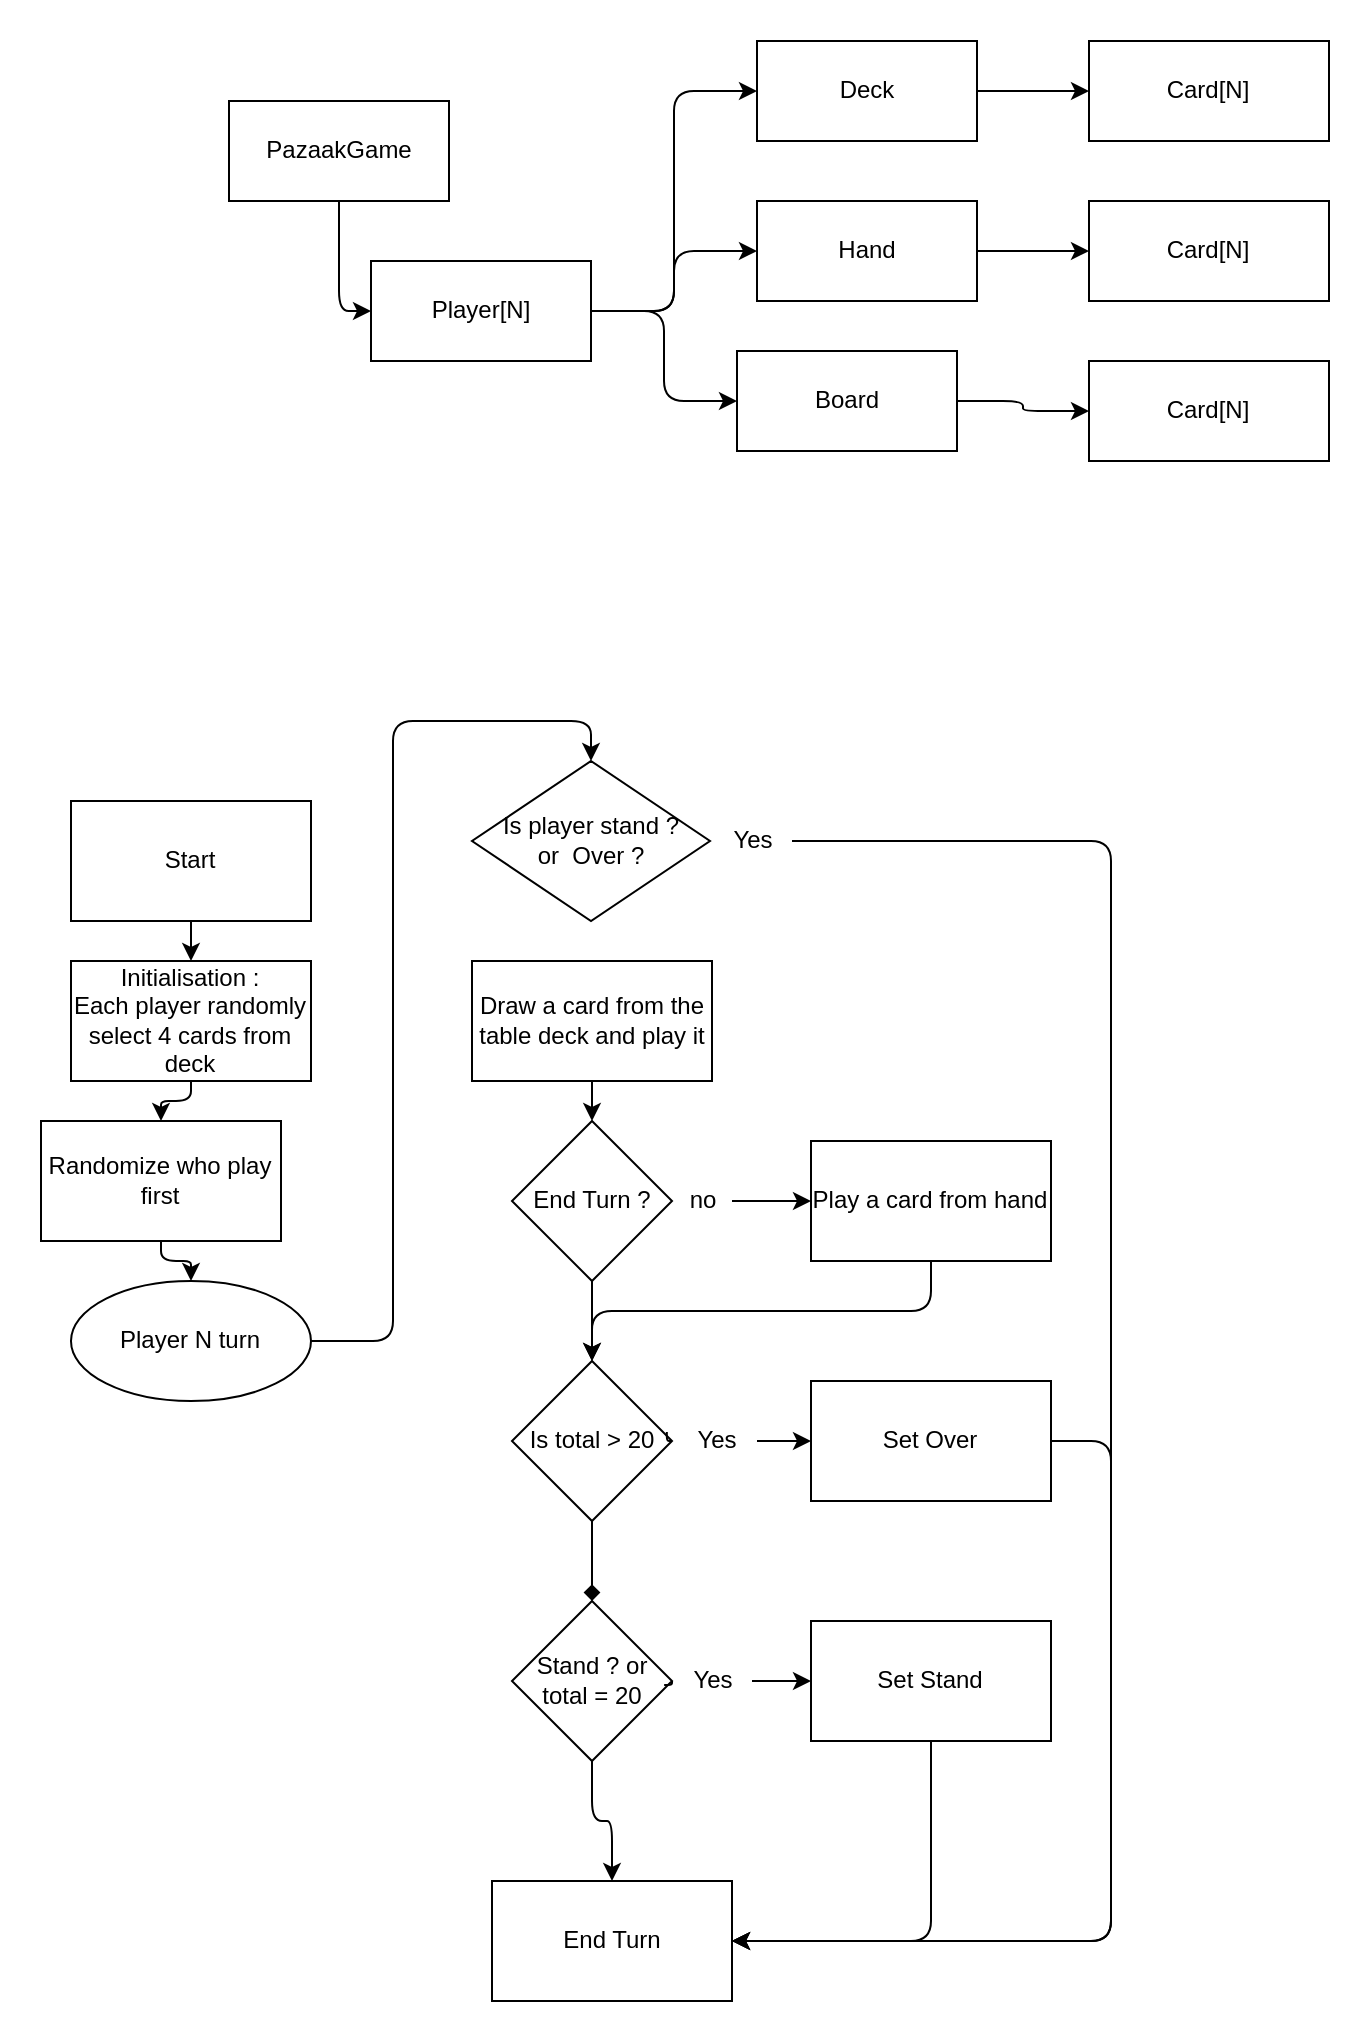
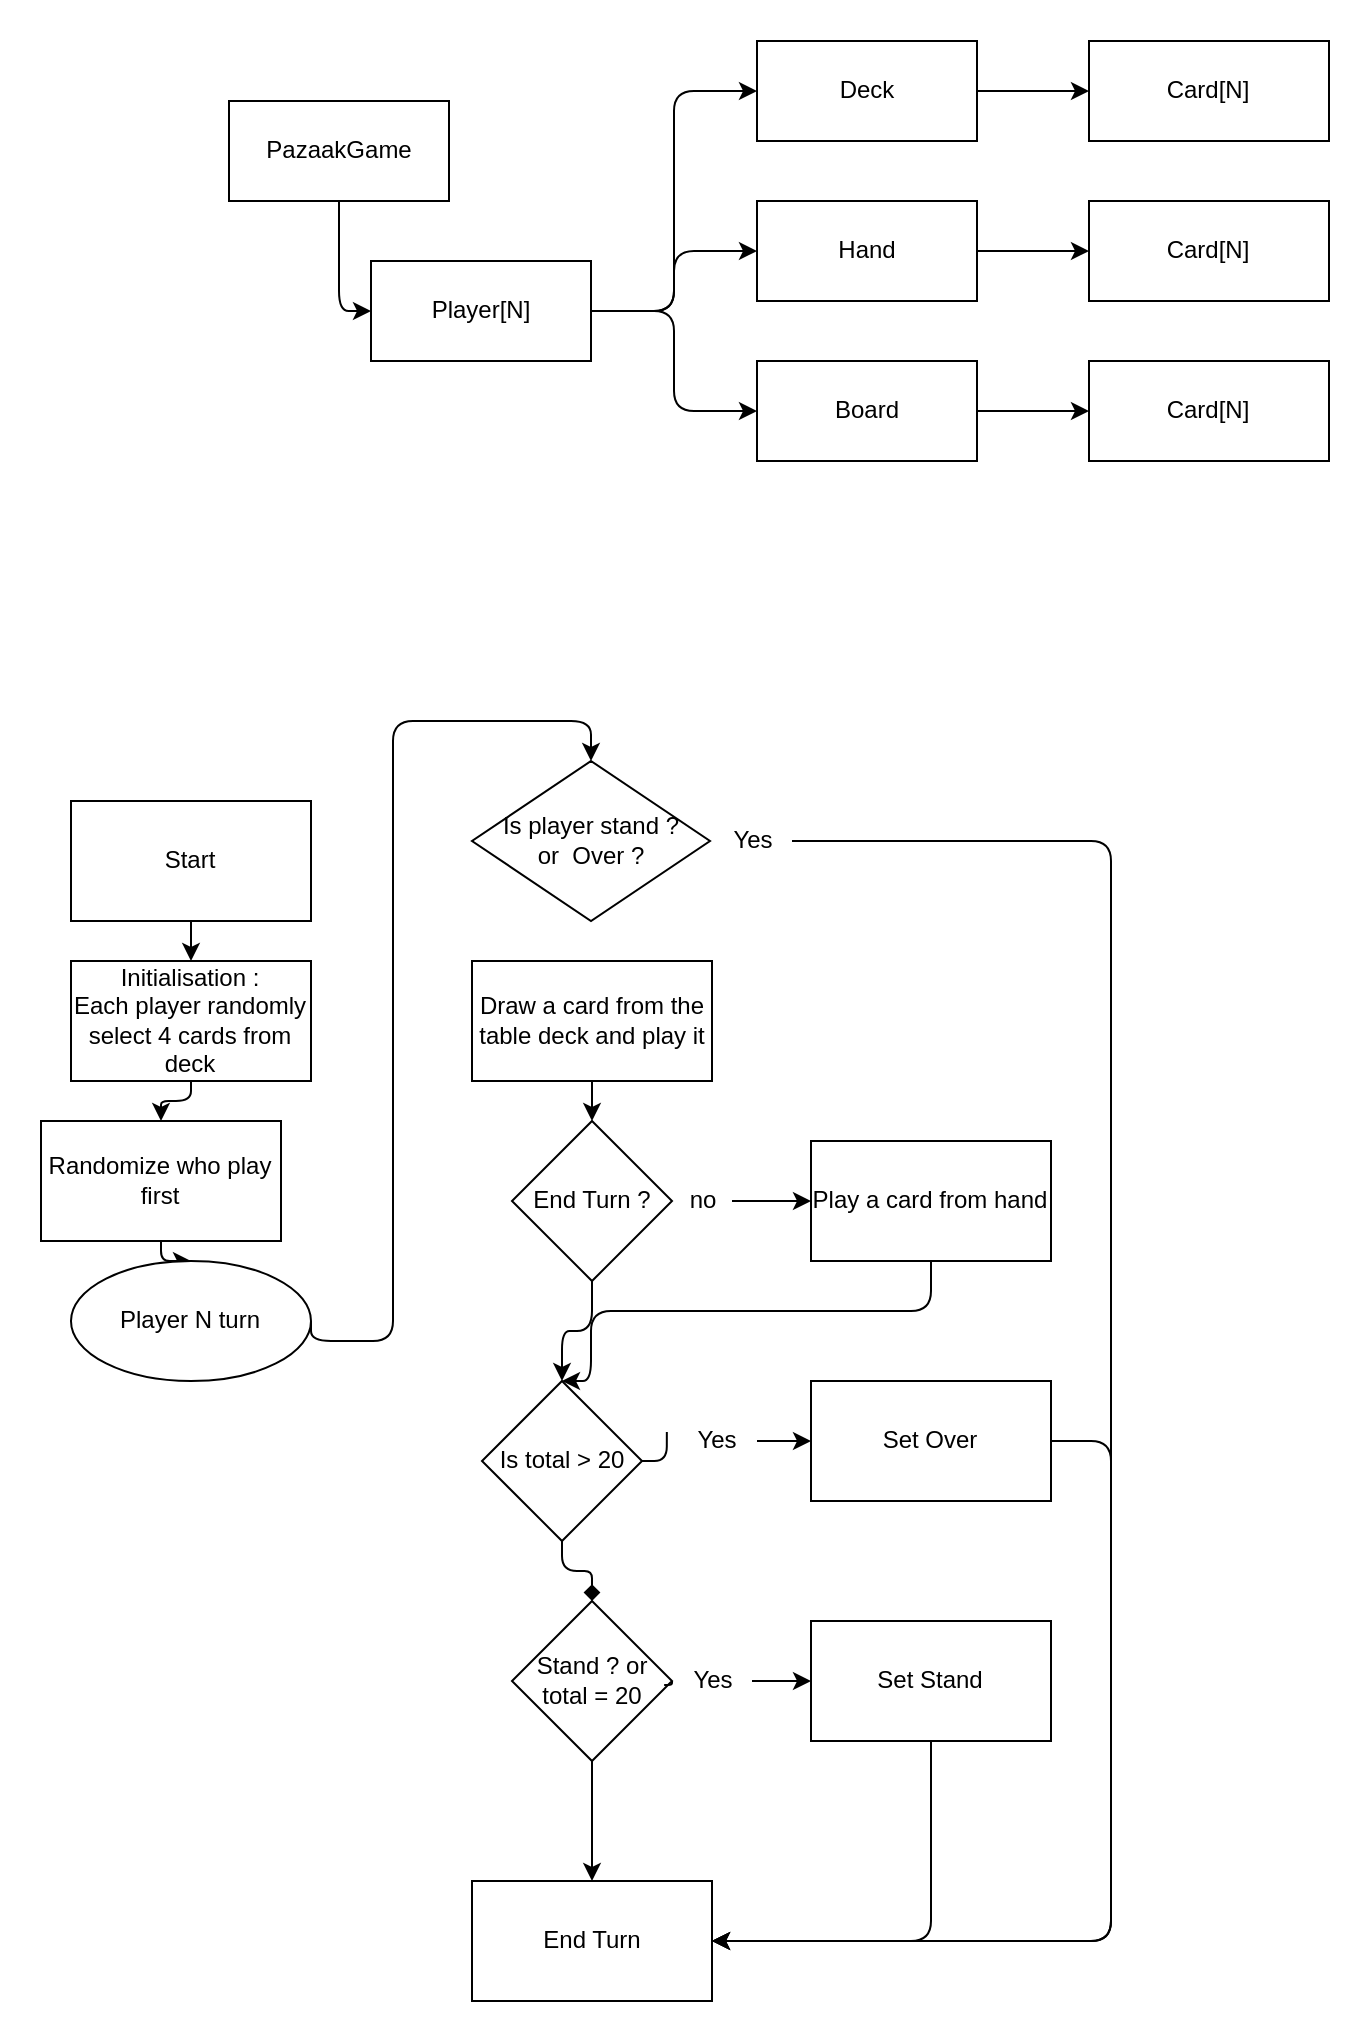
node "Board": moved (847, 401) -> (867, 411)
node "Player N turn": moved (191, 1341) -> (191, 1321)
node "Is total > 20": moved (592, 1441) -> (562, 1461)
node "End Turn": moved (612, 1941) -> (592, 1941)
